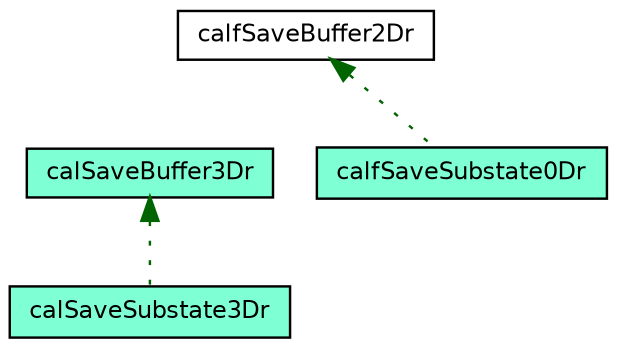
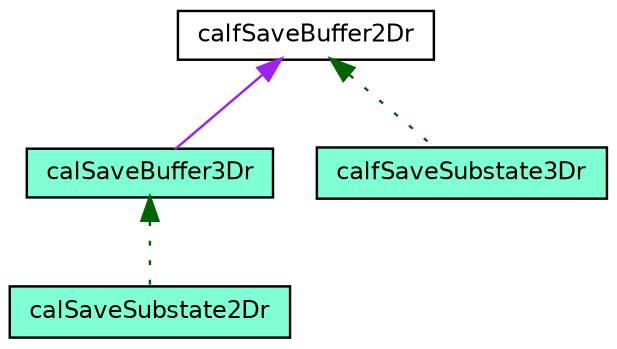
edge "calSaveBuffer3Dr" -> "calfSaveBuffer2Dr": added
node "calfSaveSubstate0Dr": label "calfSaveSubstate0Dr" -> "calfSaveSubstate3Dr"
node "calSaveSubstate3Dr": label "calSaveSubstate3Dr" -> "calSaveSubstate2Dr"
